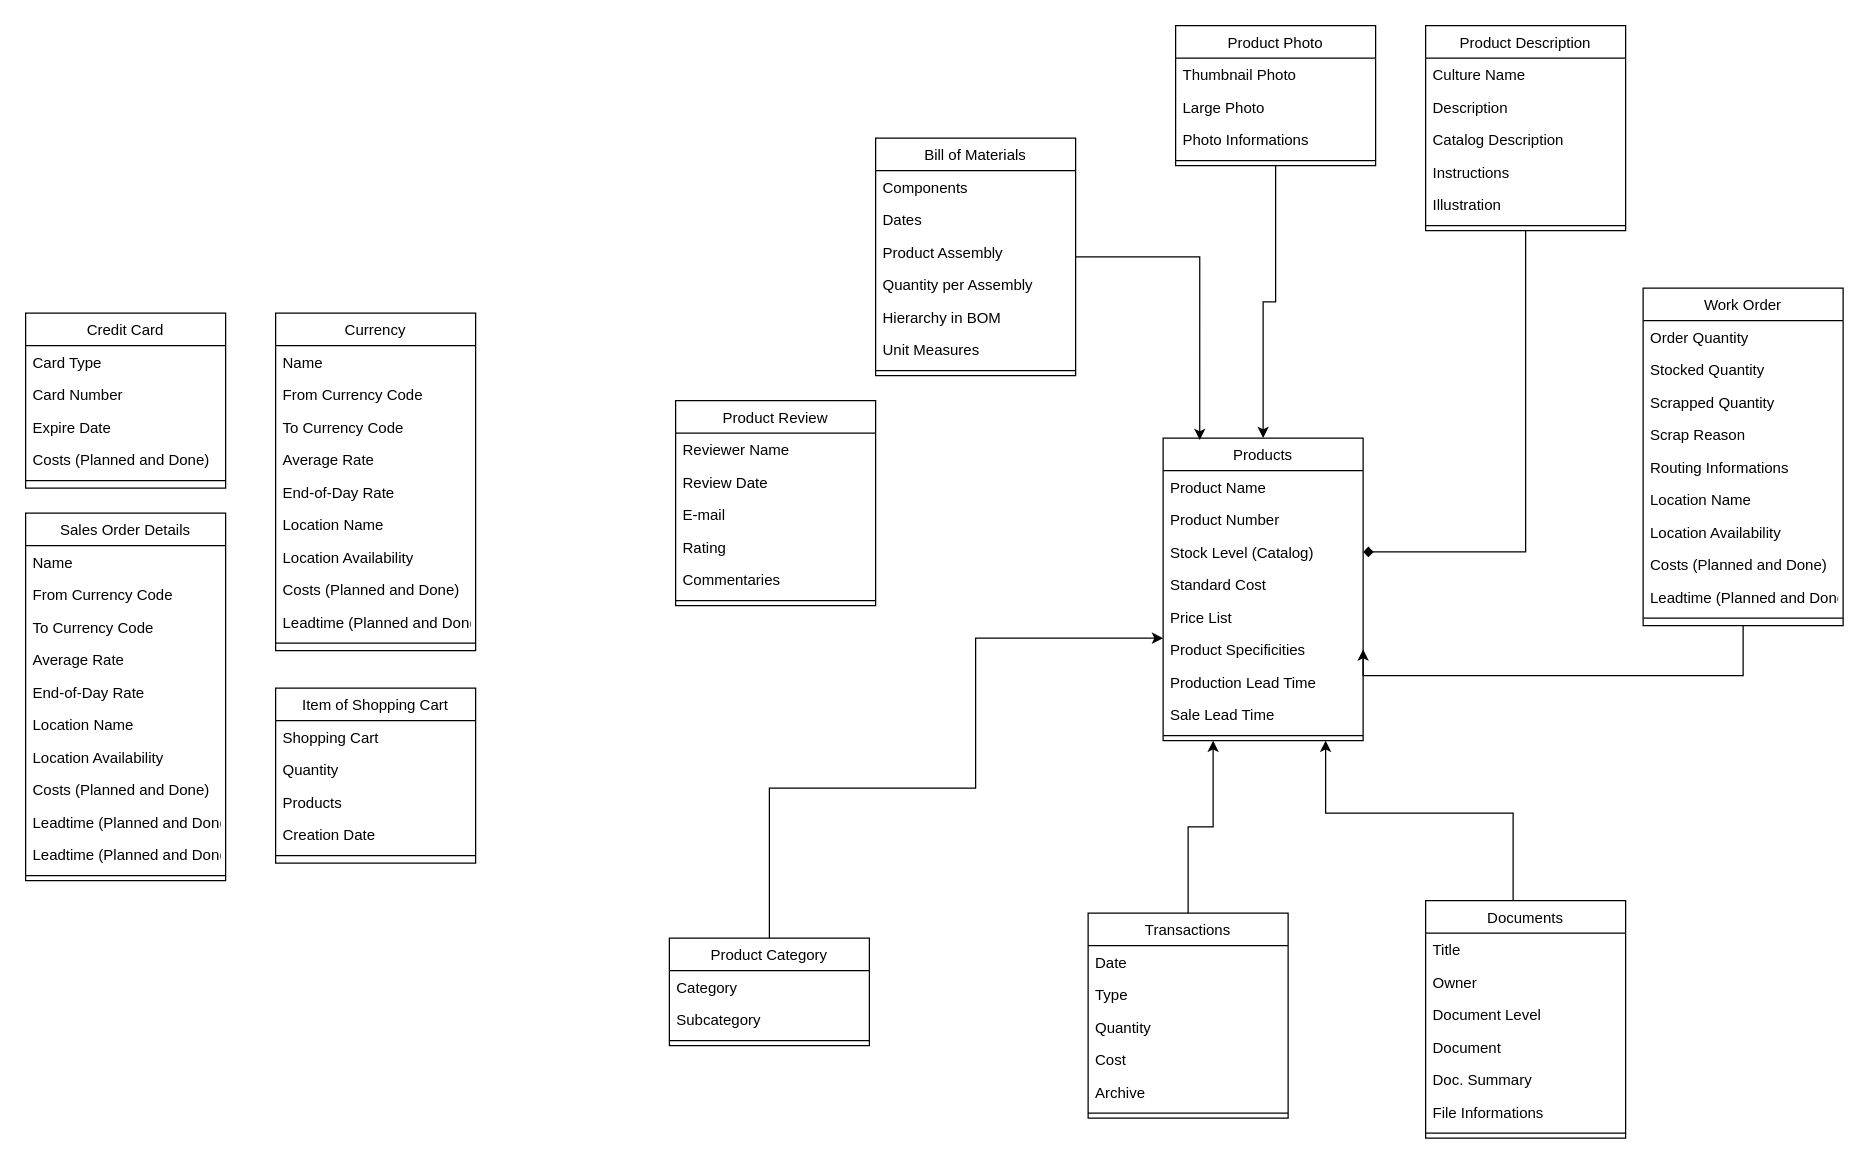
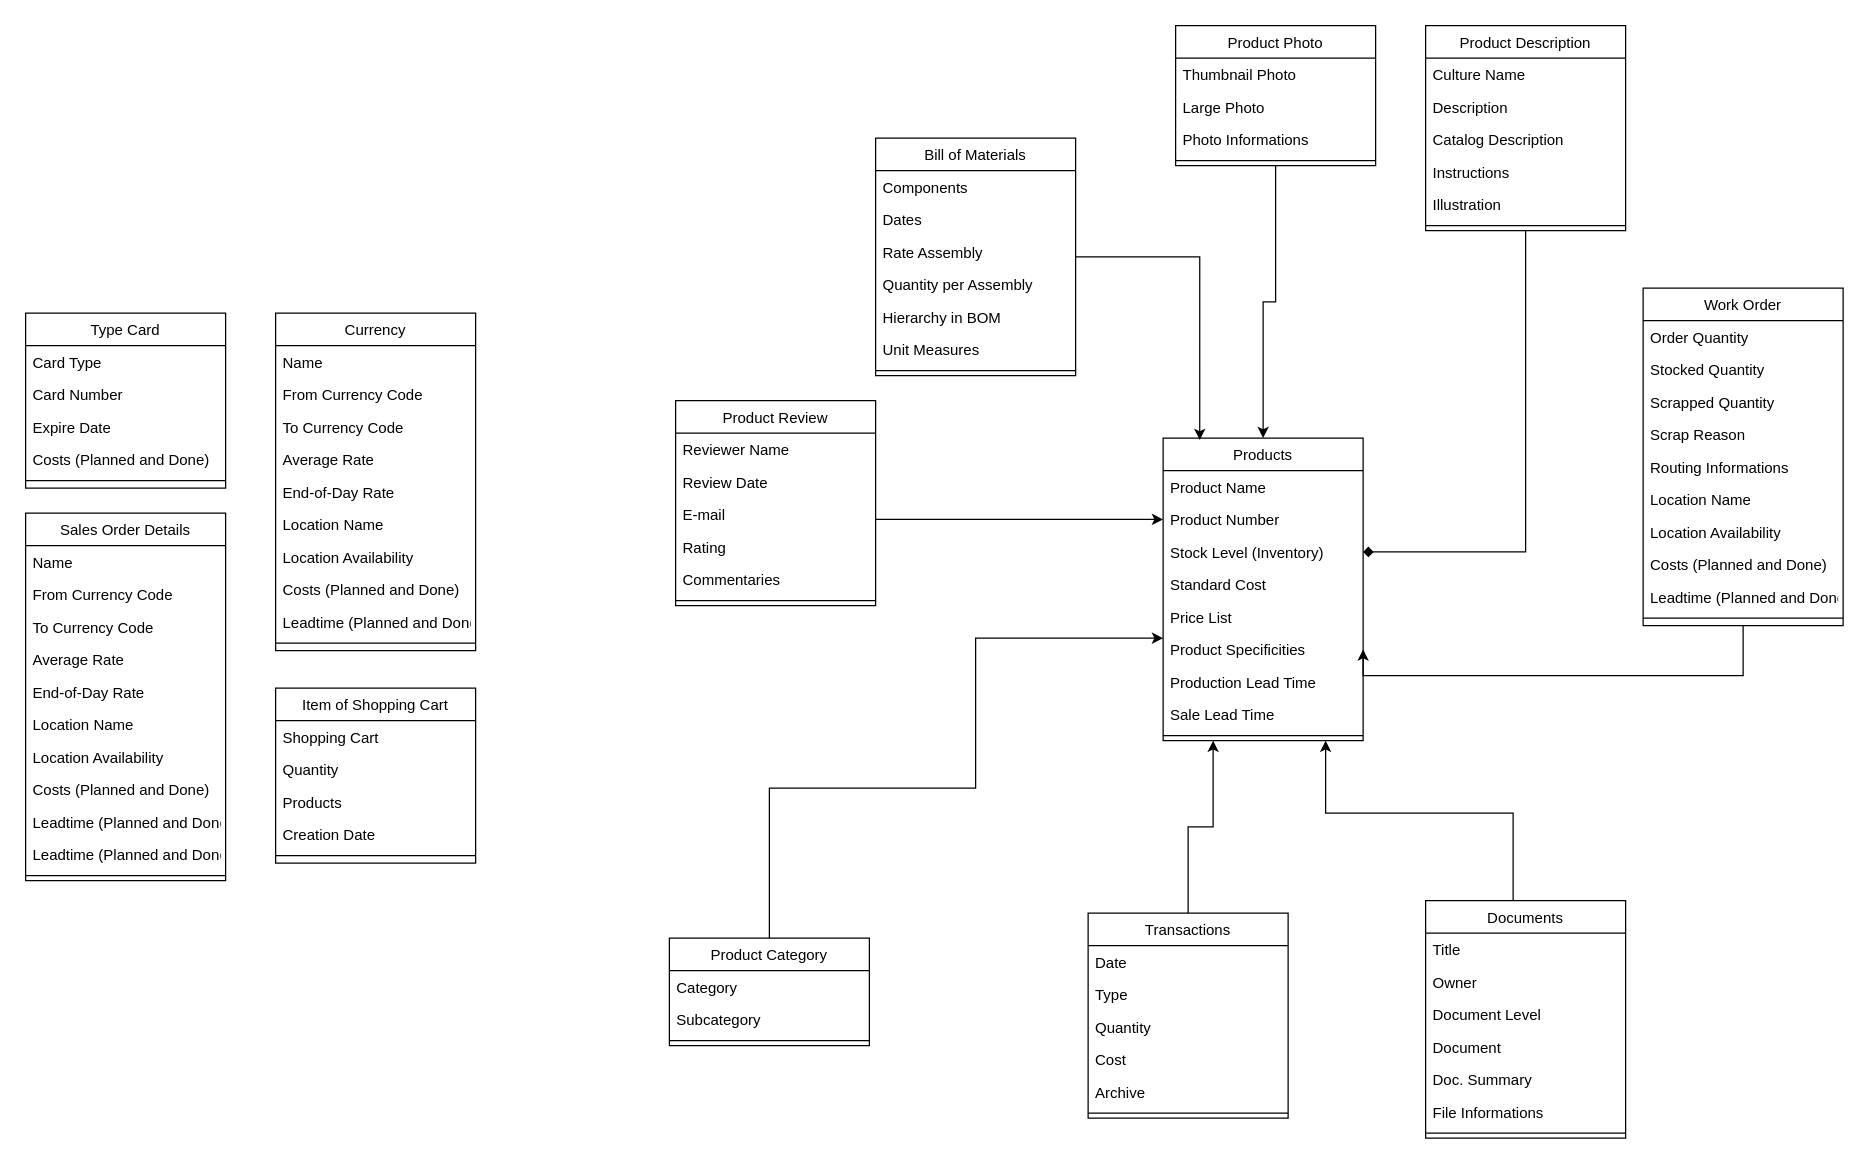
node "Product Assembly": label "Product Assembly" -> "Rate Assembly"
node "Credit Card": label "Credit Card" -> "Type Card"
edge "Product Review" -> "Product Number": added
node "Stock Level (Catalog)": label "Stock Level (Catalog)" -> "Stock Level (Inventory)"
